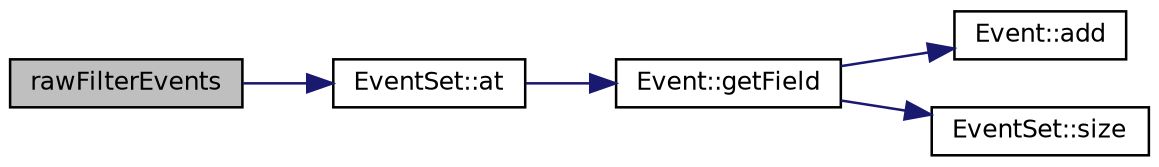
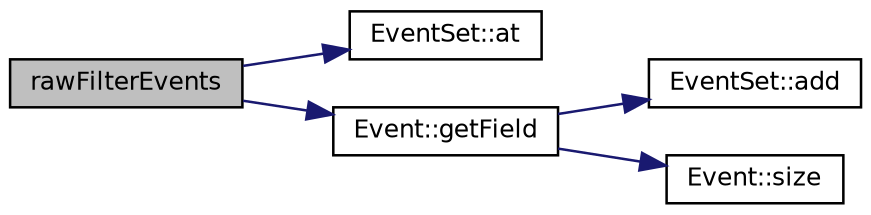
node "Event::add": label "Event::add" -> "EventSet::add"
edge "EventSet::at" -> "Event::getField": now "rawFilterEvents" -> "Event::getField"
node "EventSet::size": label "EventSet::size" -> "Event::size"
